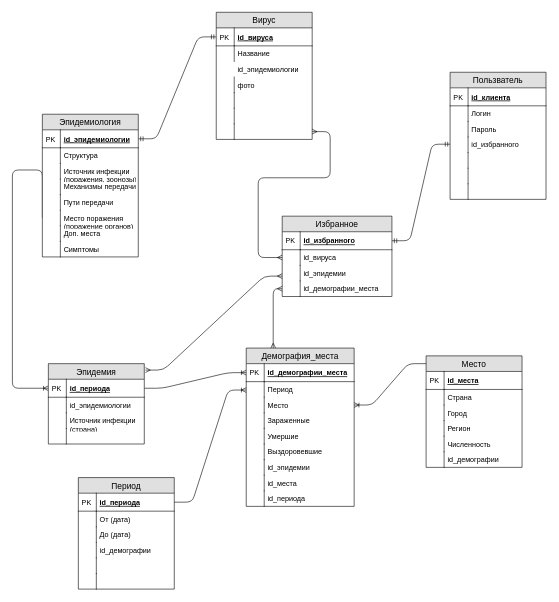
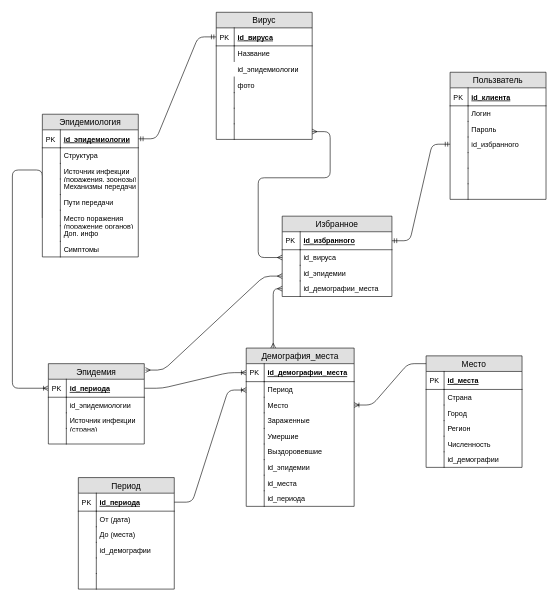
node "Доп. места": label "Доп. места" -> "Доп. инфо"
node "До (дата)": label "До (дата)" -> "До (места)"
